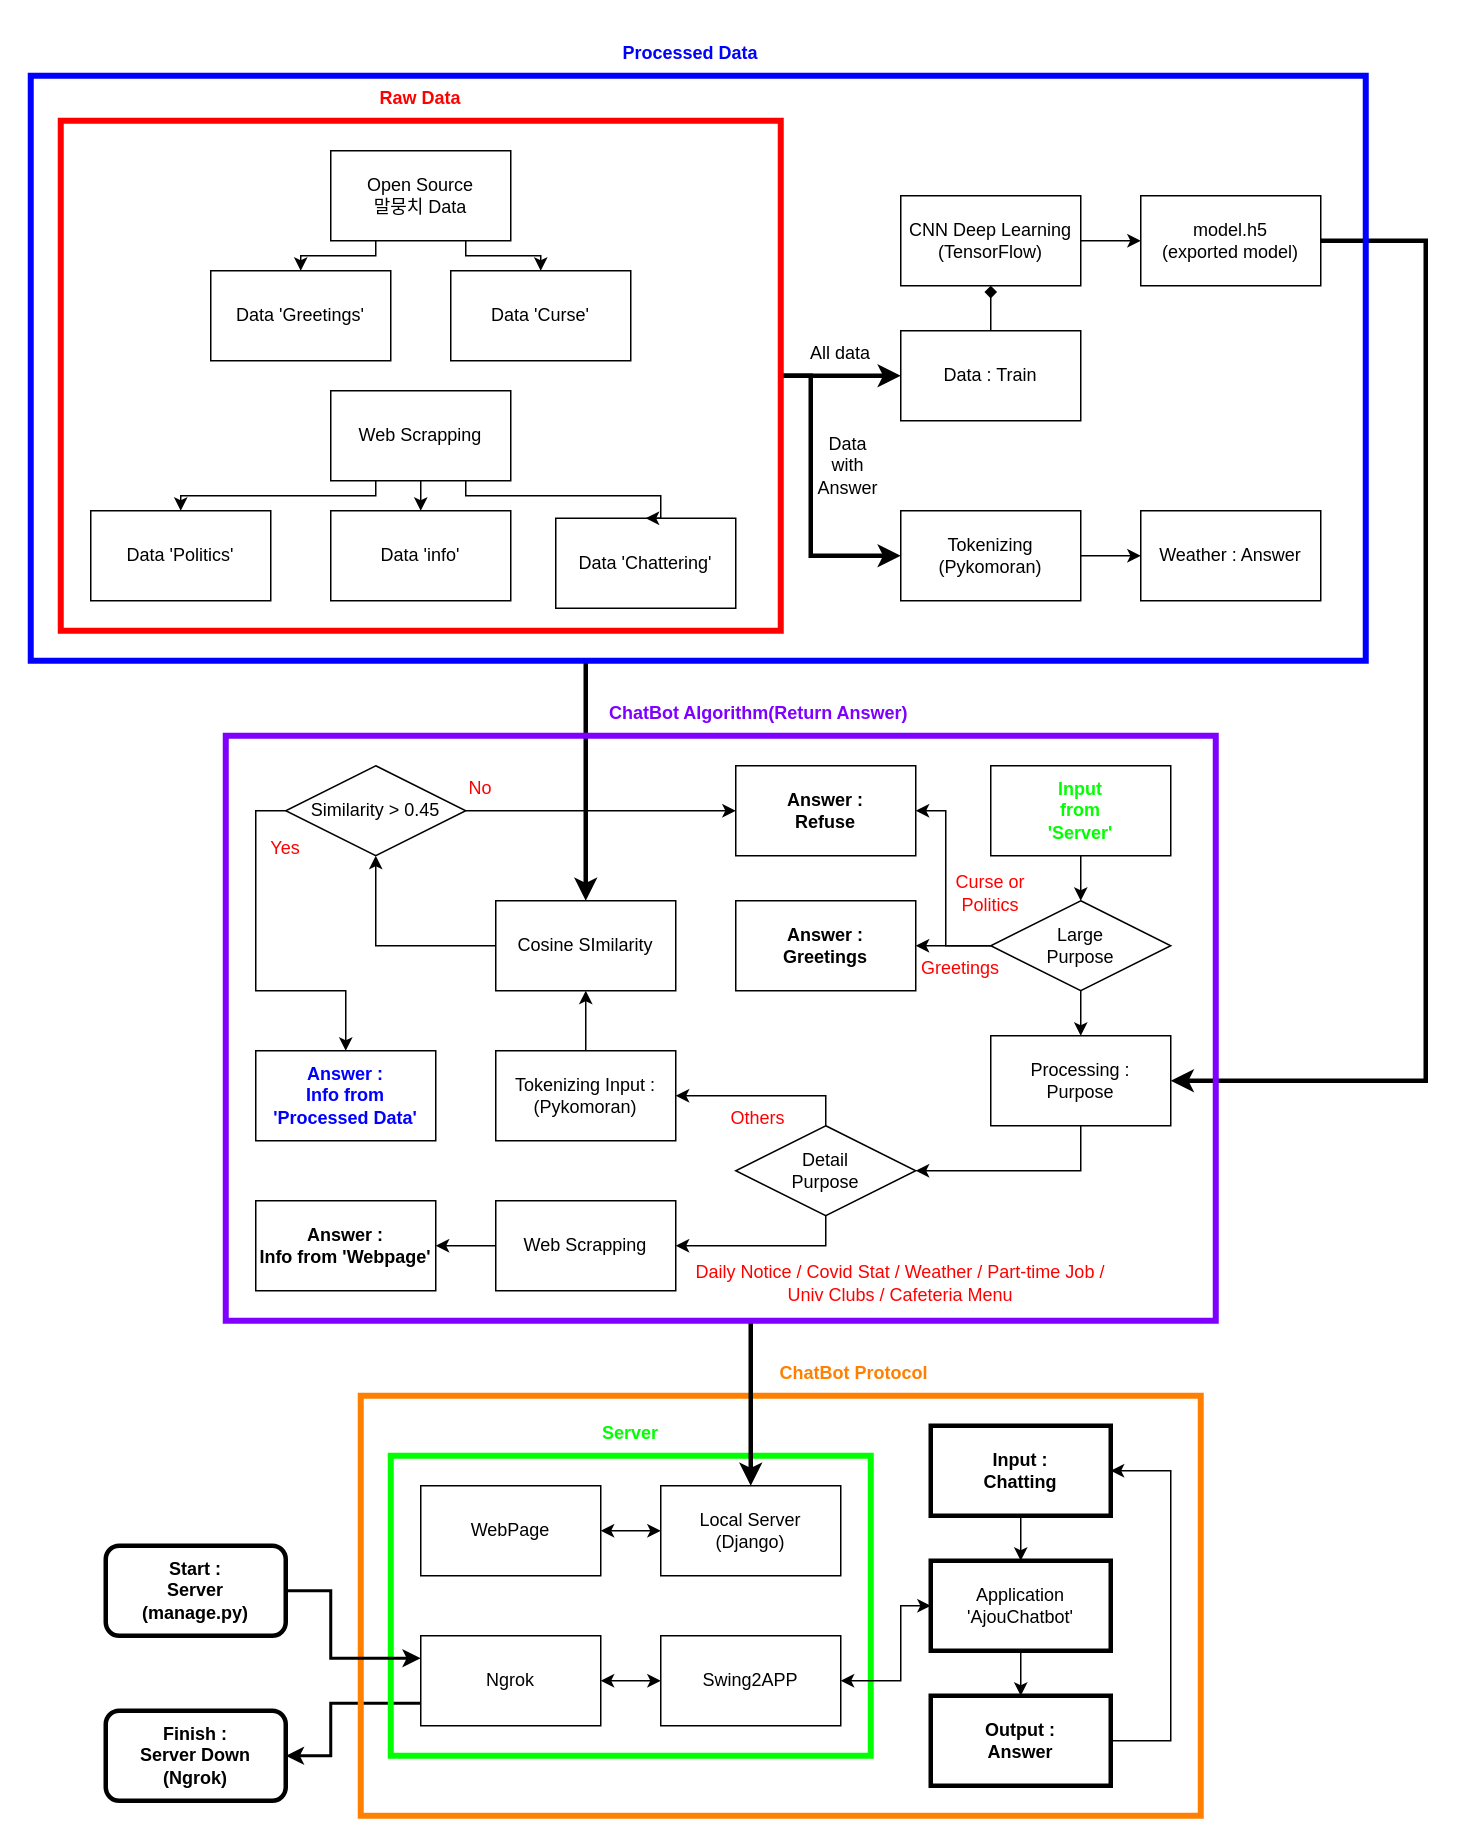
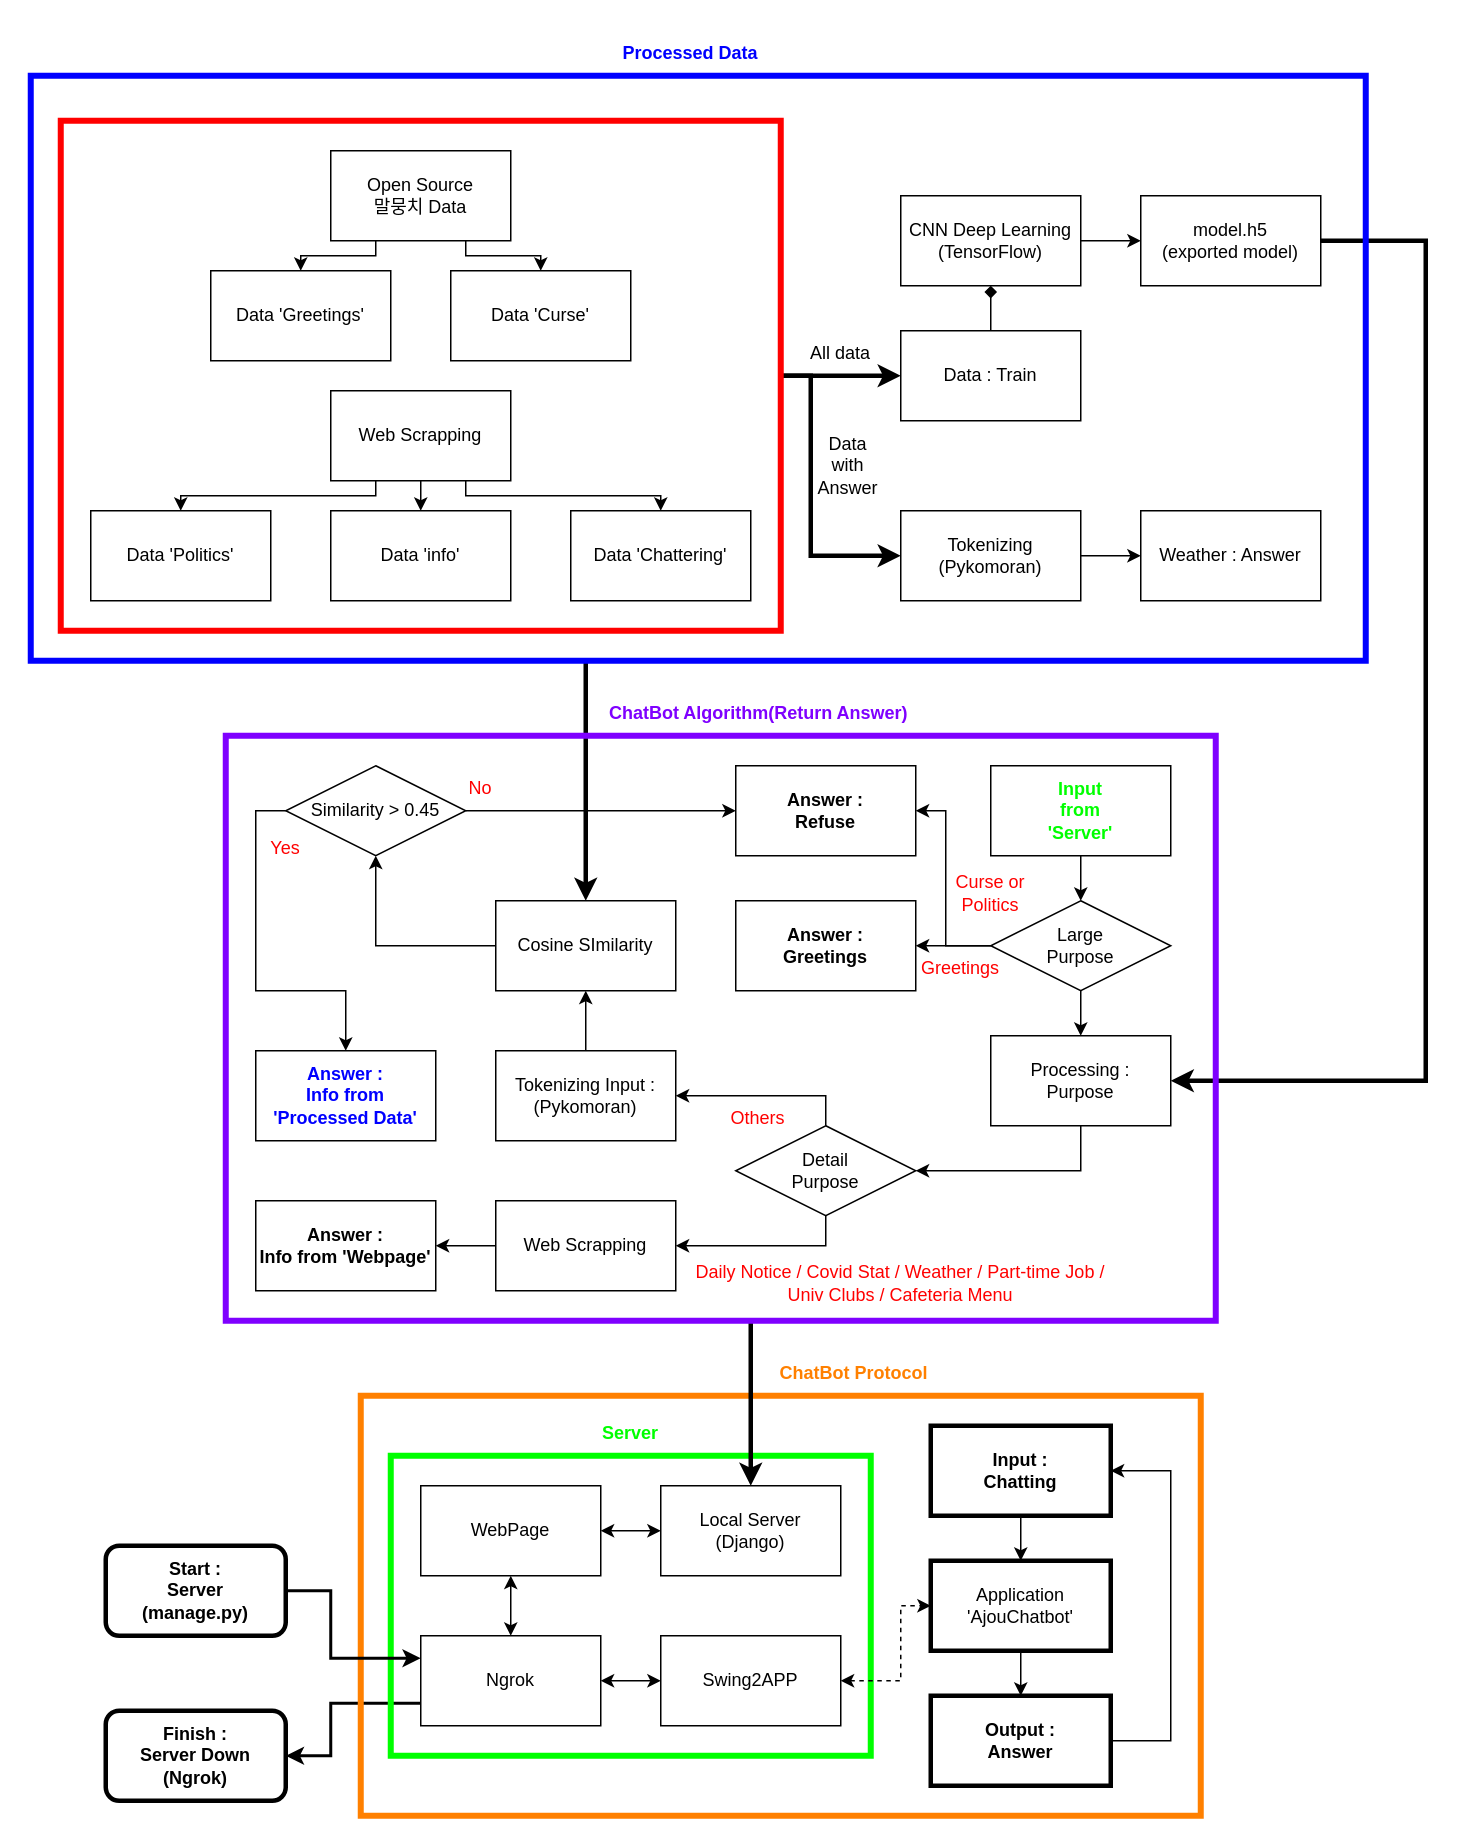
node "Raw Data": removed
node "Data 'Chattering'": moved (646, 563) -> (661, 556)
edge "WebPage" -- "Ngrok": added
edge "Application 'AjouChatbot'" -- "Swing2APP": style solid -> dashed
